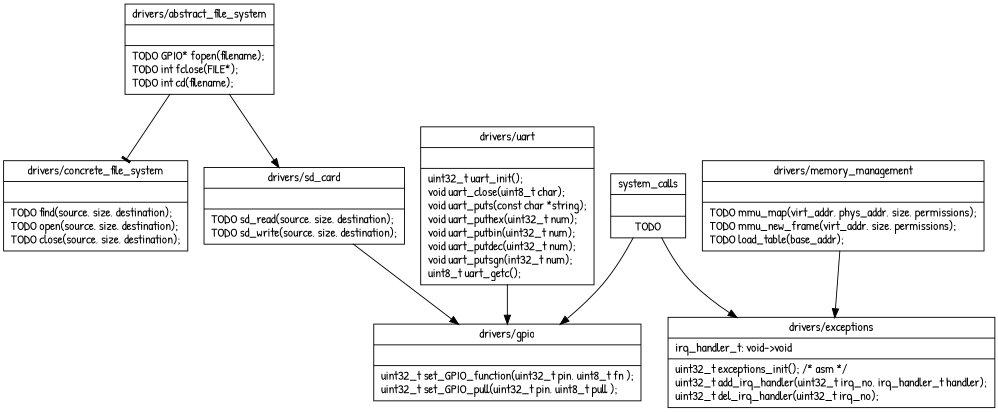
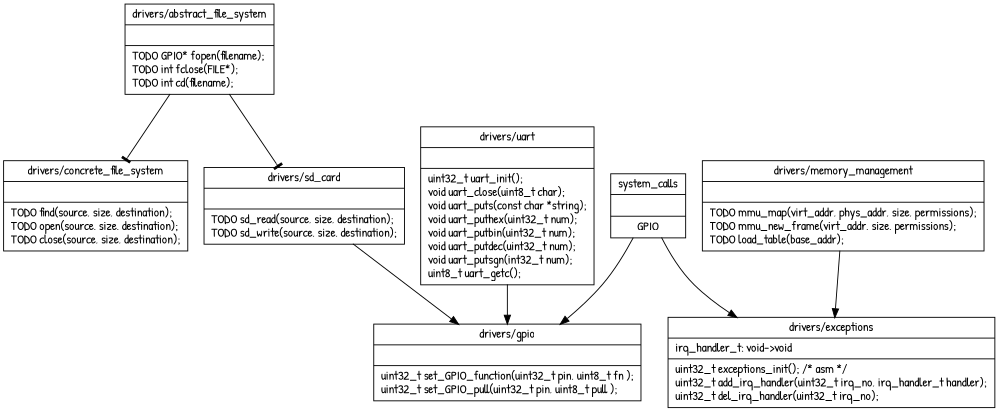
edge "drivers/abstract_file_system" -> "drivers/sd_card": arrowhead normal -> tee
node "system_calls": text "TODO" -> "GPIO"
